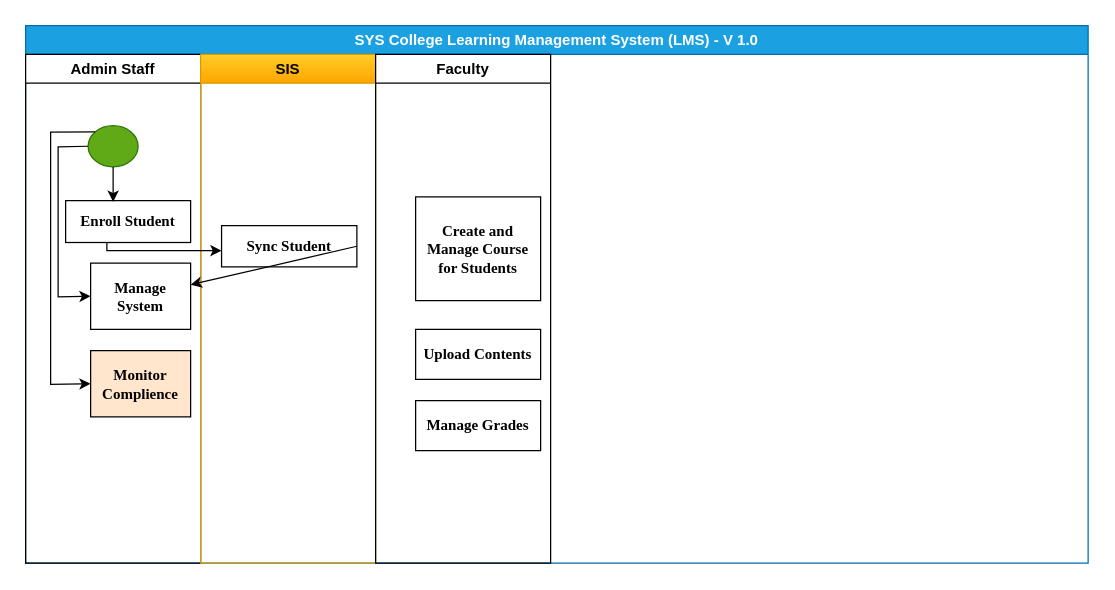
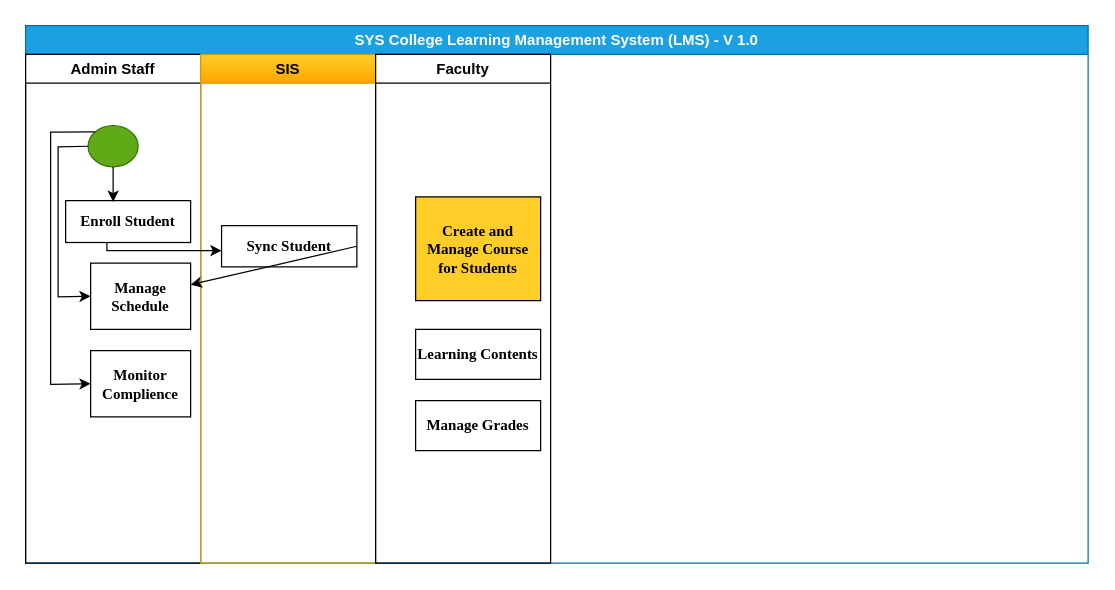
node "Create and Manage Course for Students": fillcolor #ffffff -> #ffcd28
node "Manage System": label "Manage System" -> "Manage Schedule"
node "Upload Contents": label "Upload Contents" -> "Learning Contents"
node "Monitor Complience": fillcolor #ffe6cc -> #ffffff
